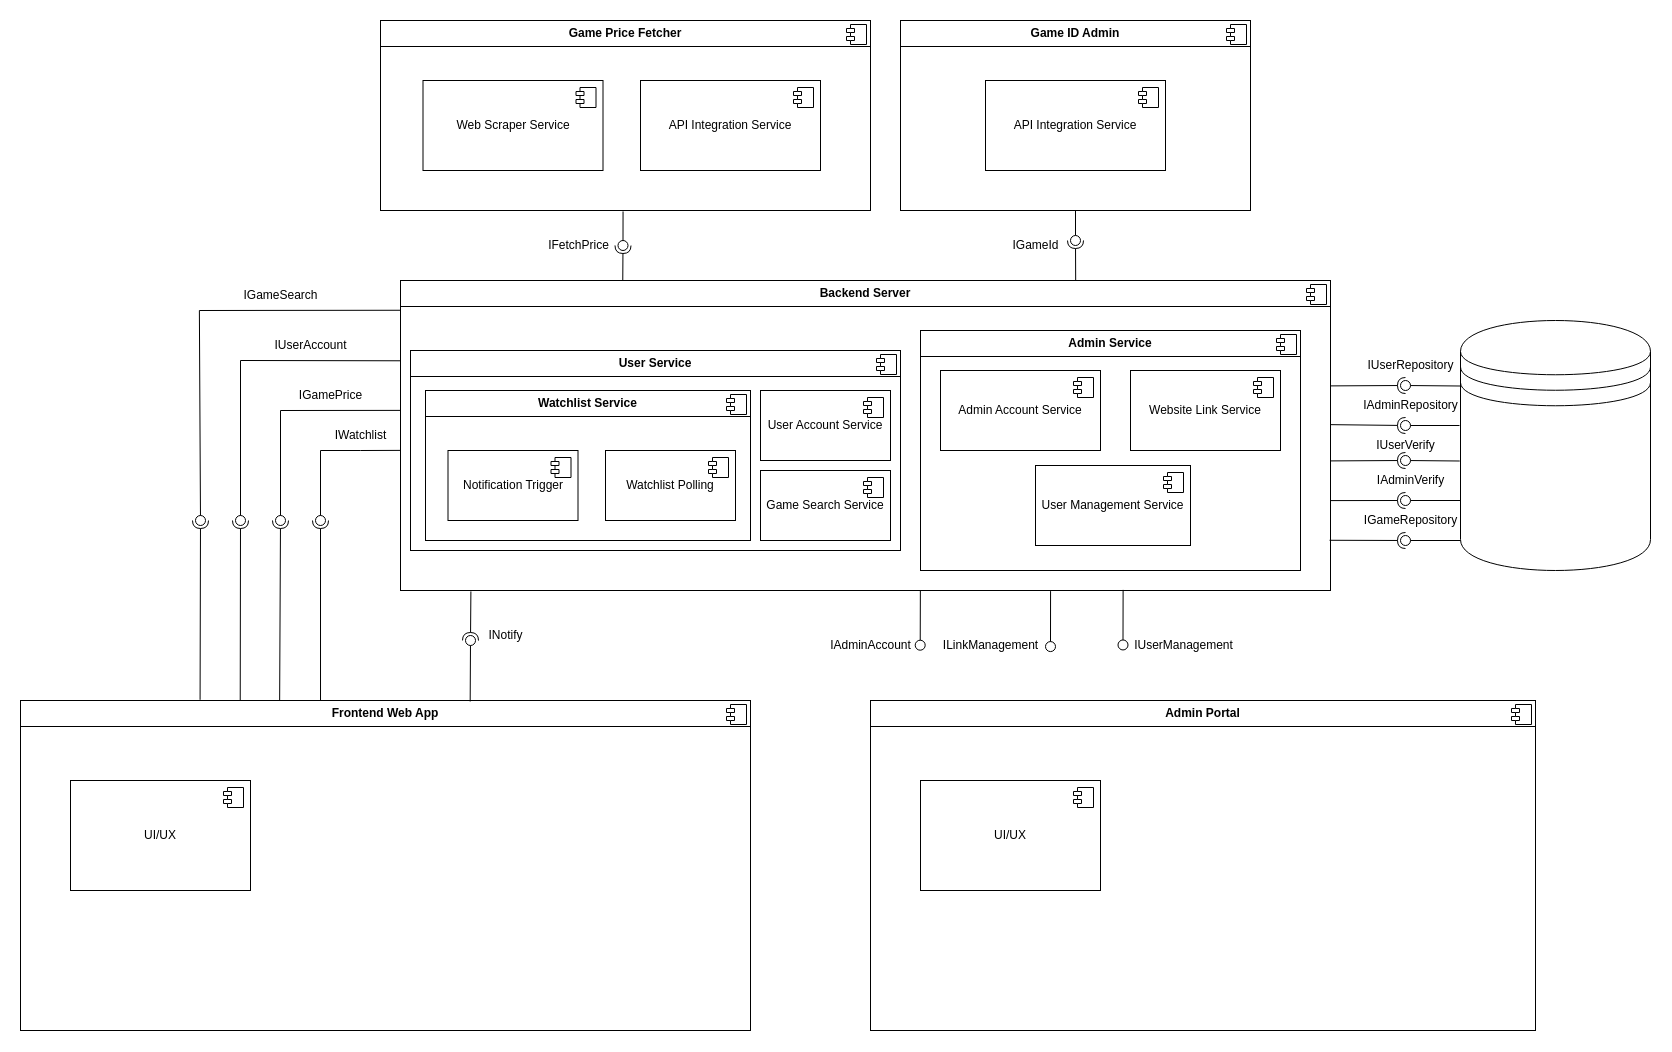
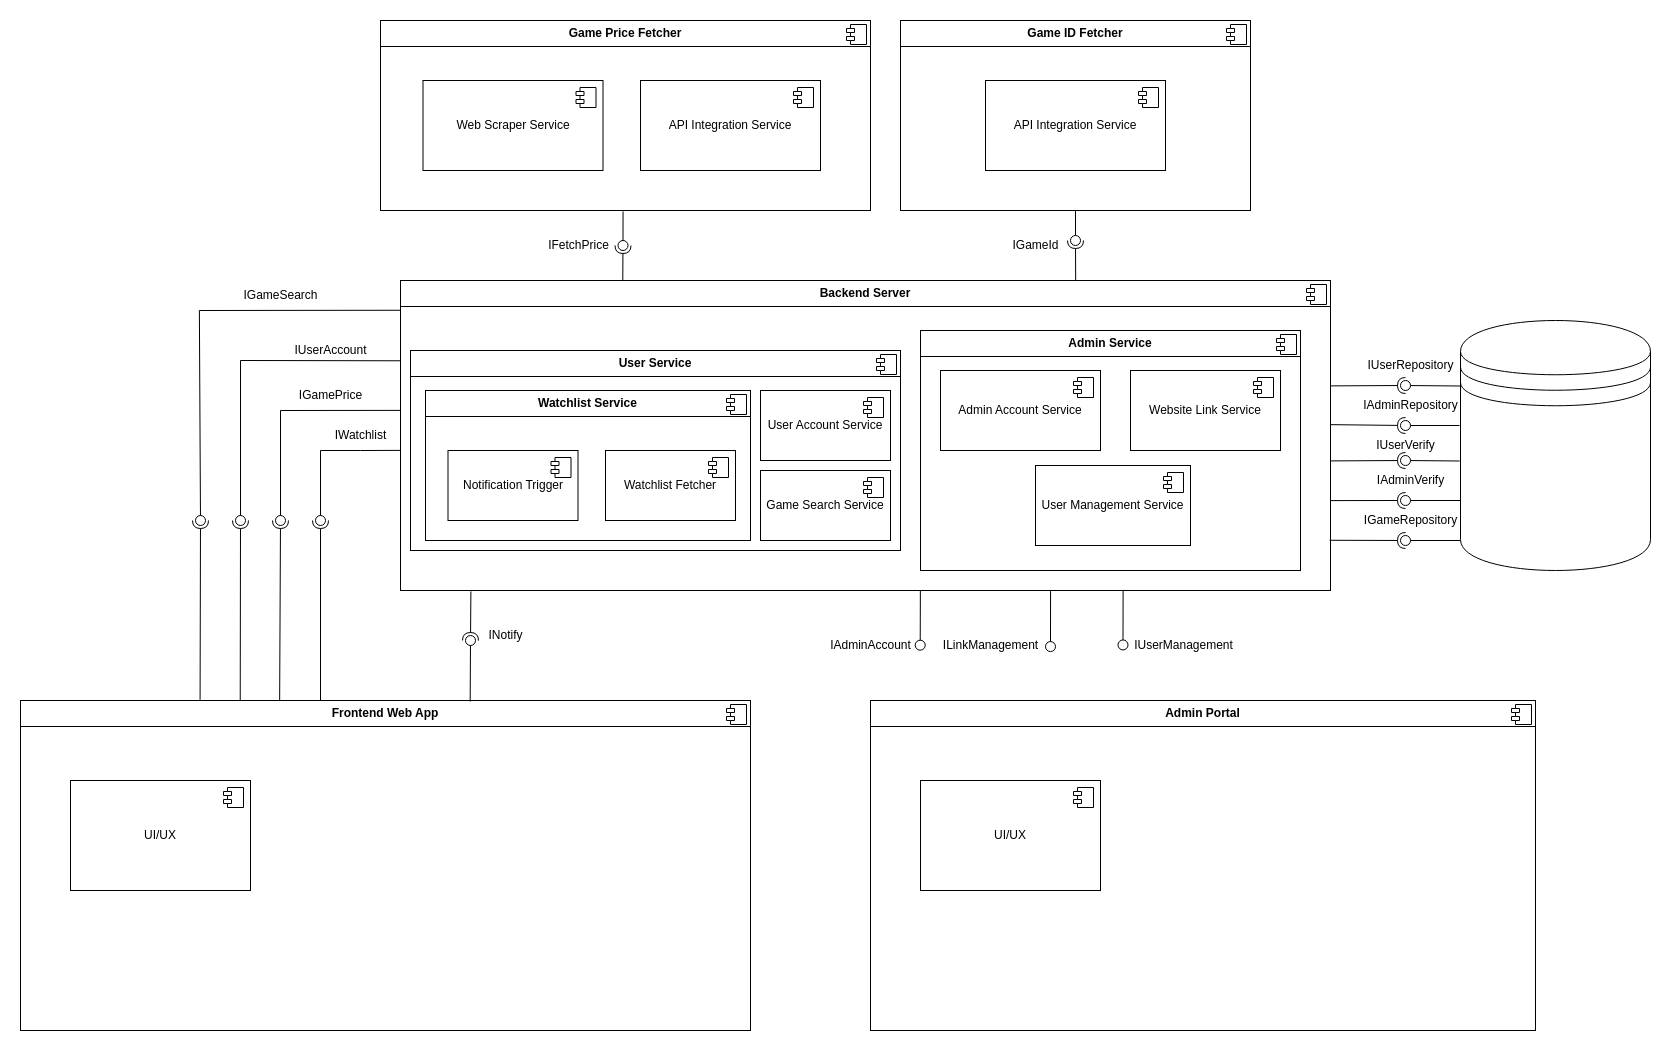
node "Game ID Admin": label "Game ID Admin" -> "Game ID Fetcher"
node "IUserAccount": moved (311, 346) -> (331, 351)
node "Watchlist Polling": label "Watchlist Polling" -> "Watchlist Fetcher"
